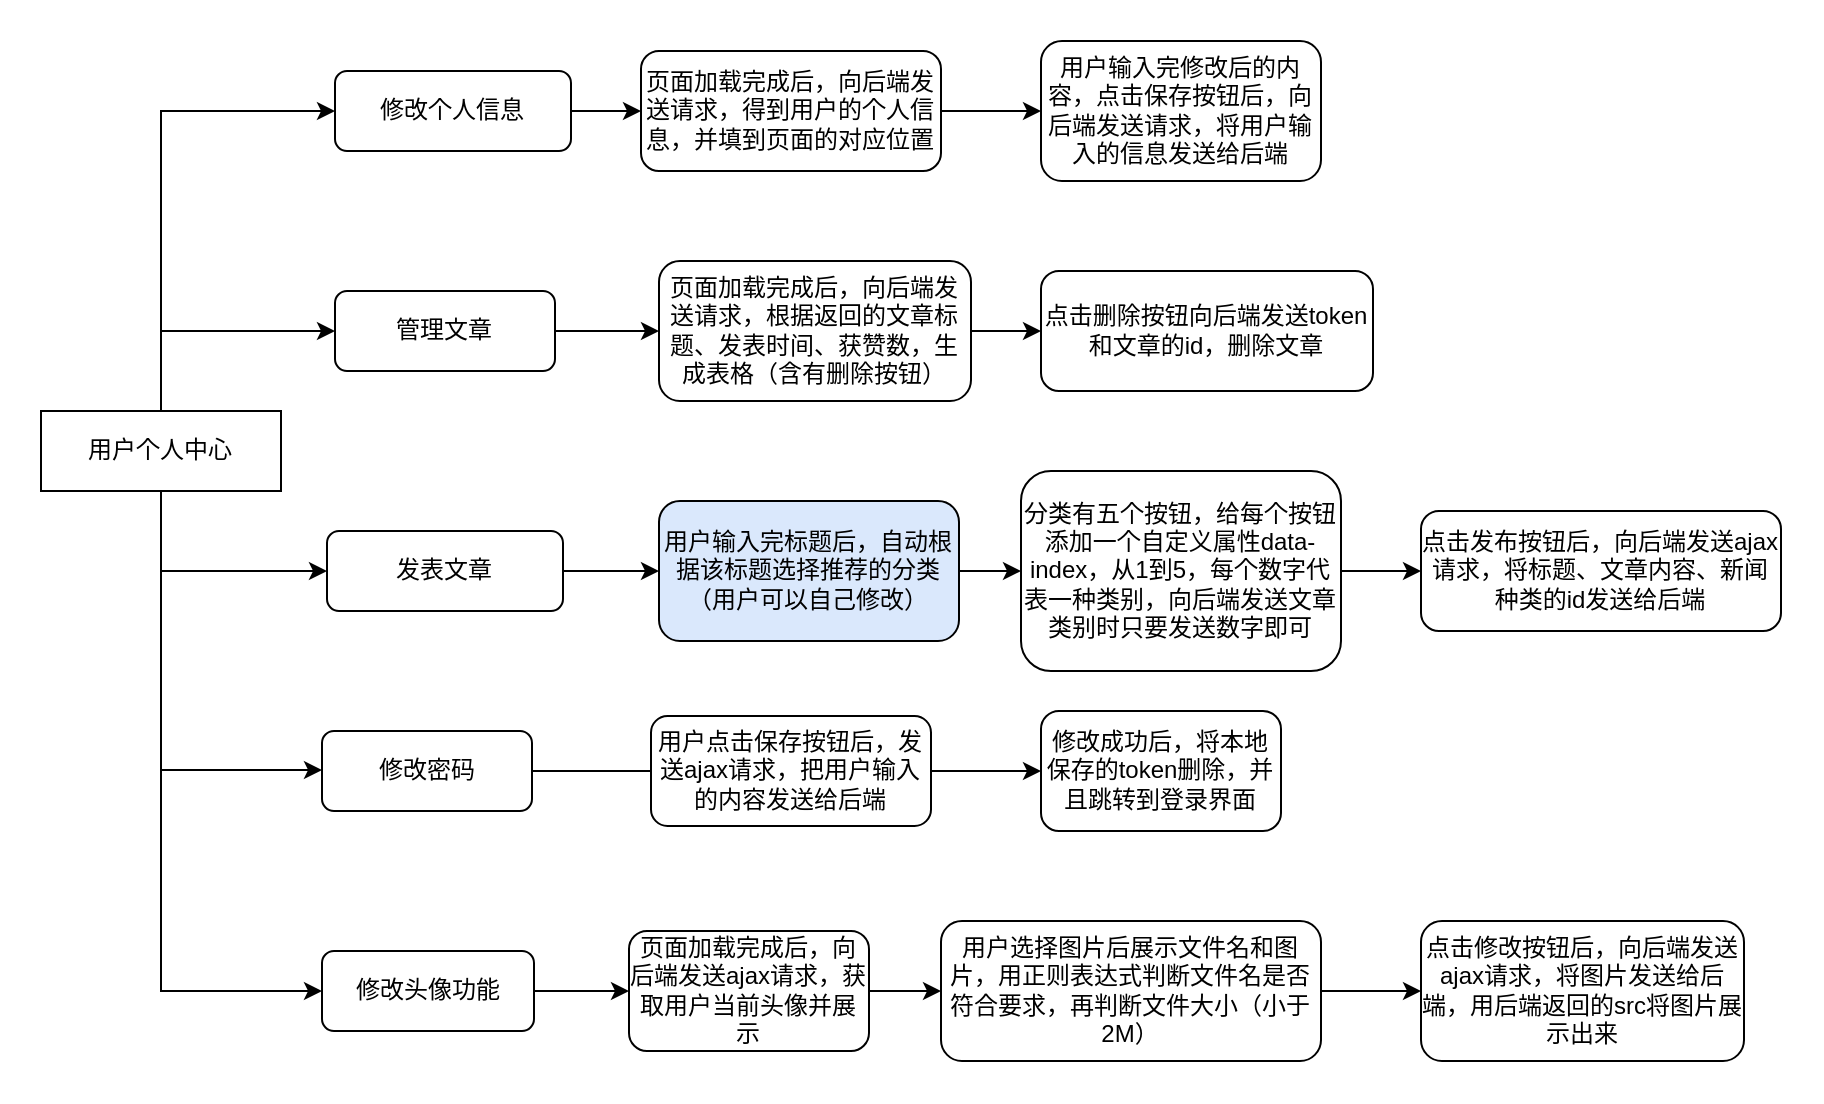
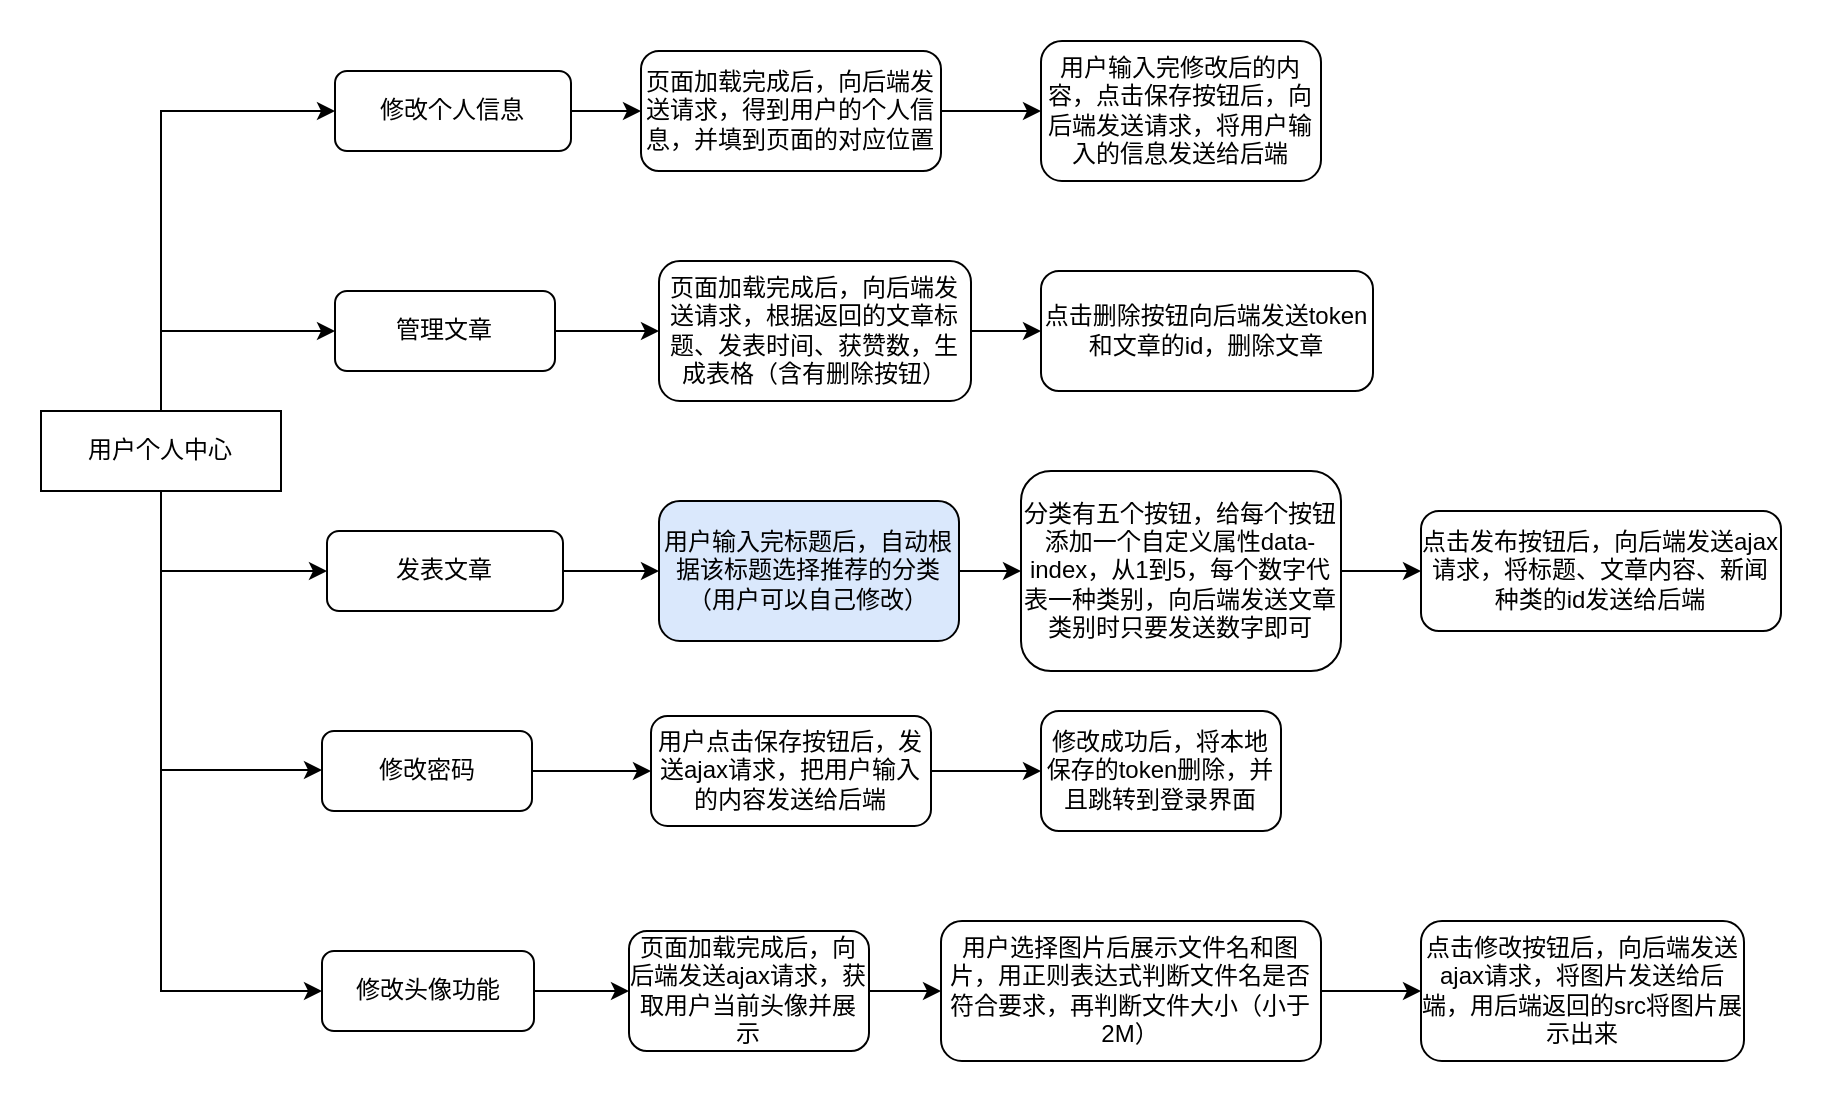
edge "修改密码" -- "用户点击保存按钮后，发送ajax请求，把用户输入的内容发送给后端": arrowhead none -> classic
